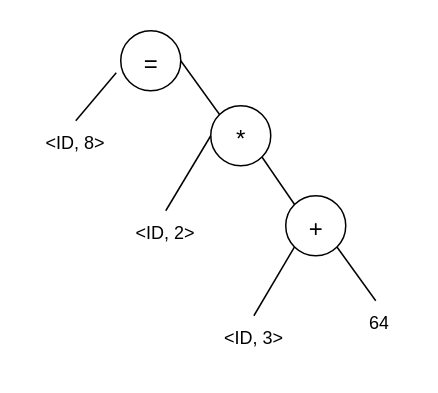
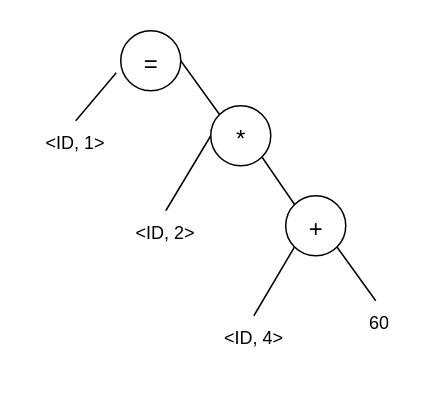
node "<ID, 8>": label "<ID, 8>" -> "<ID, 1>"
node "64": label "64" -> "60"
node "<ID, 3>": label "<ID, 3>" -> "<ID, 4>"
